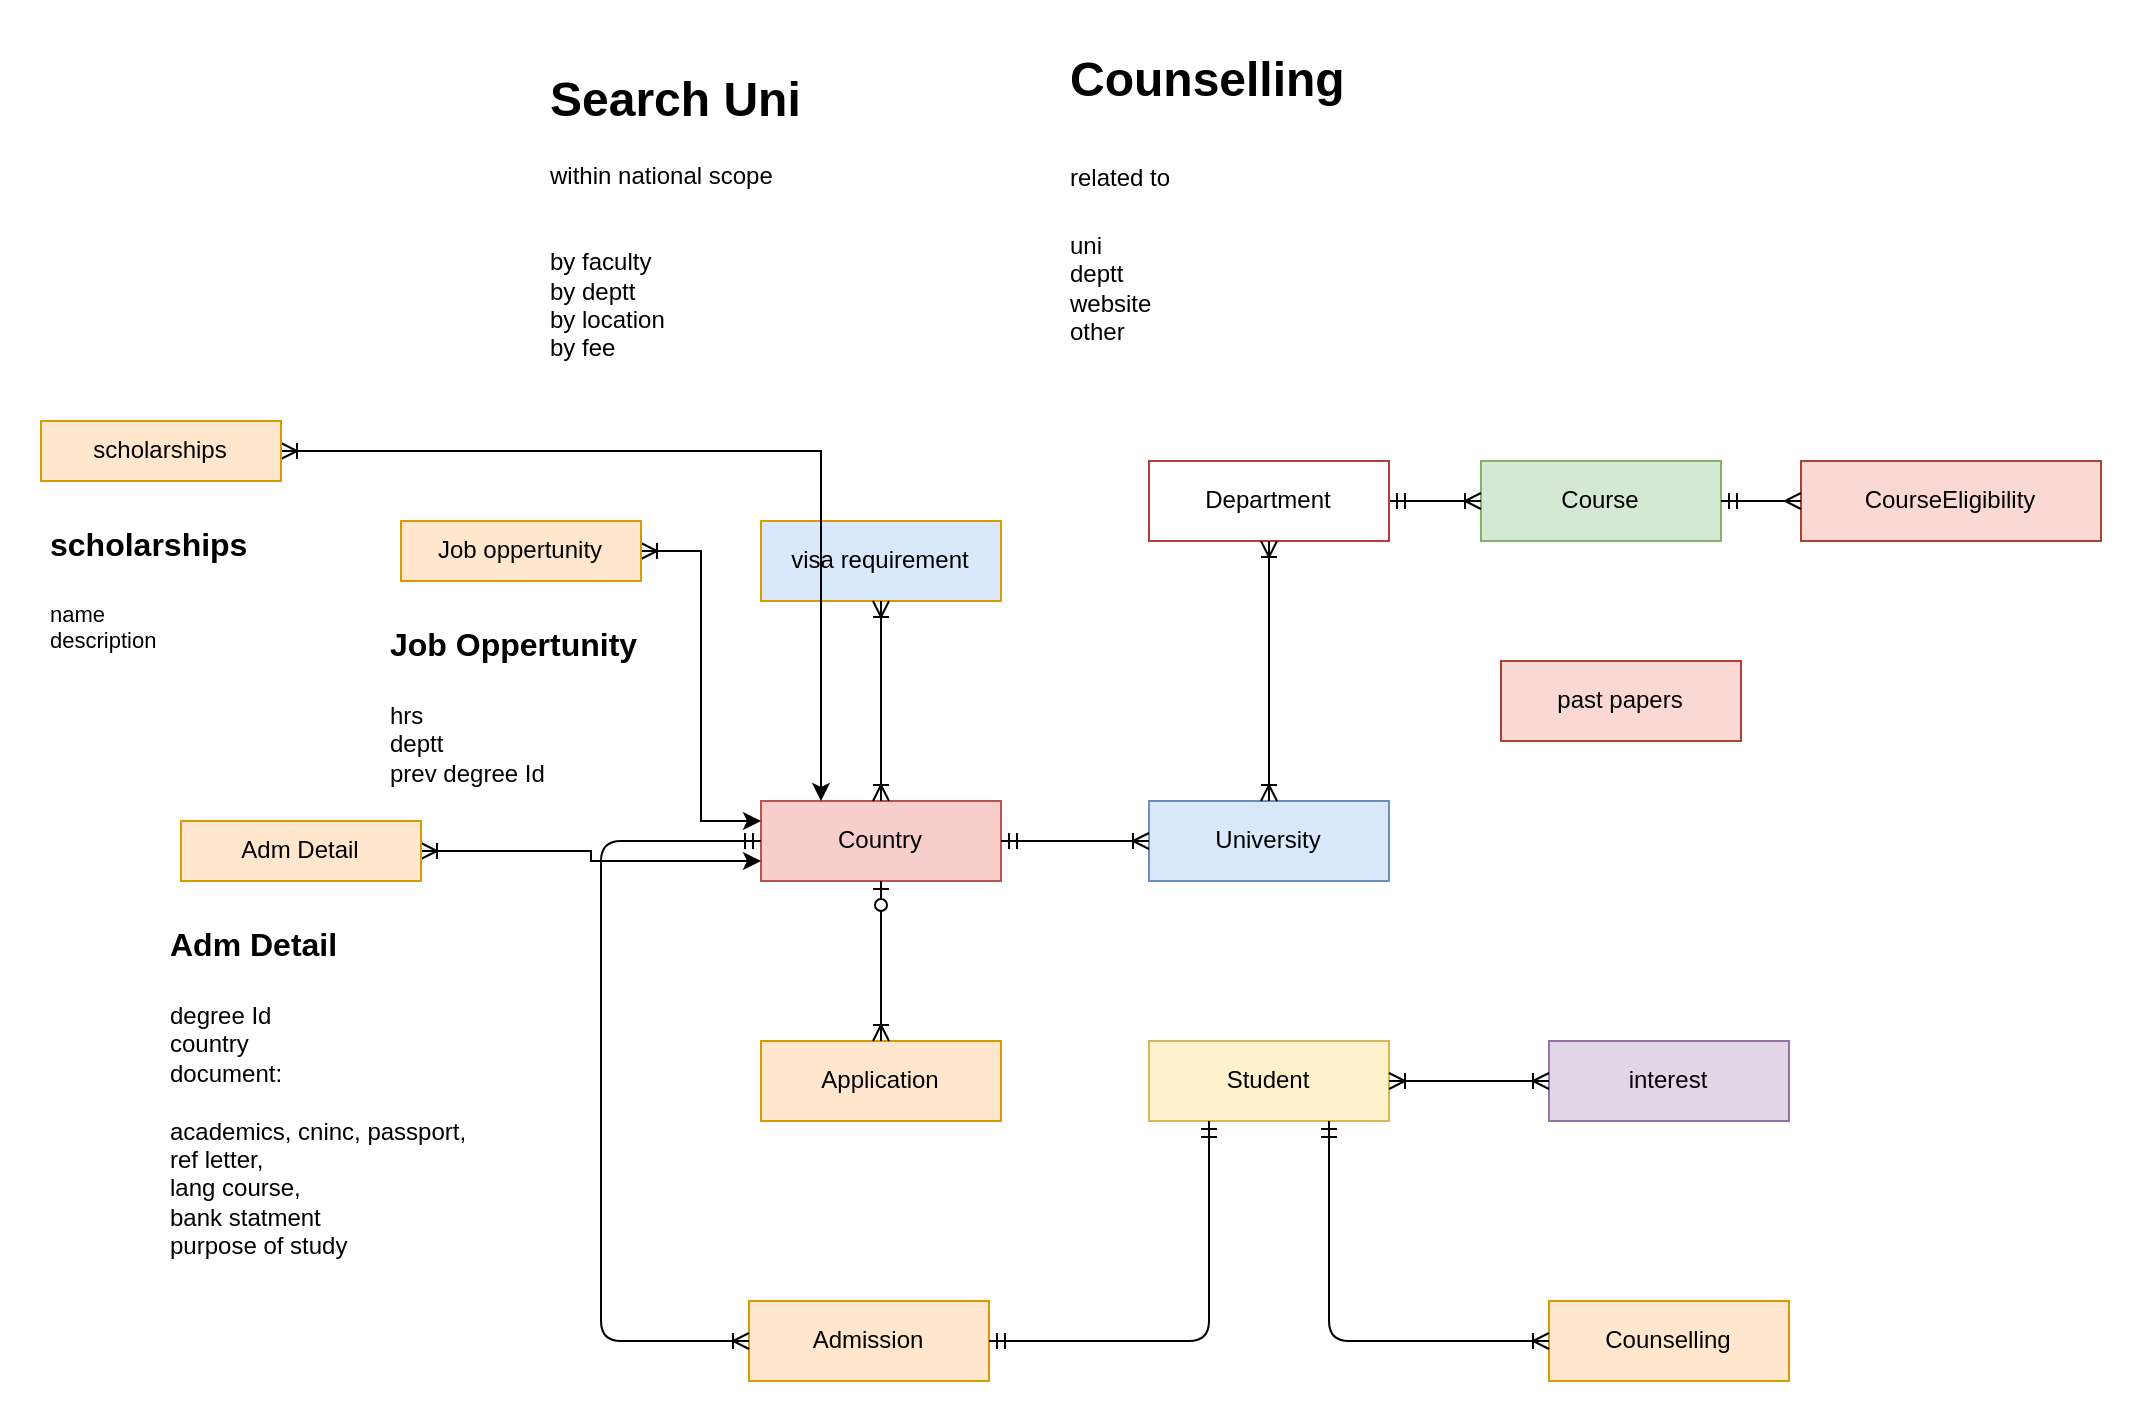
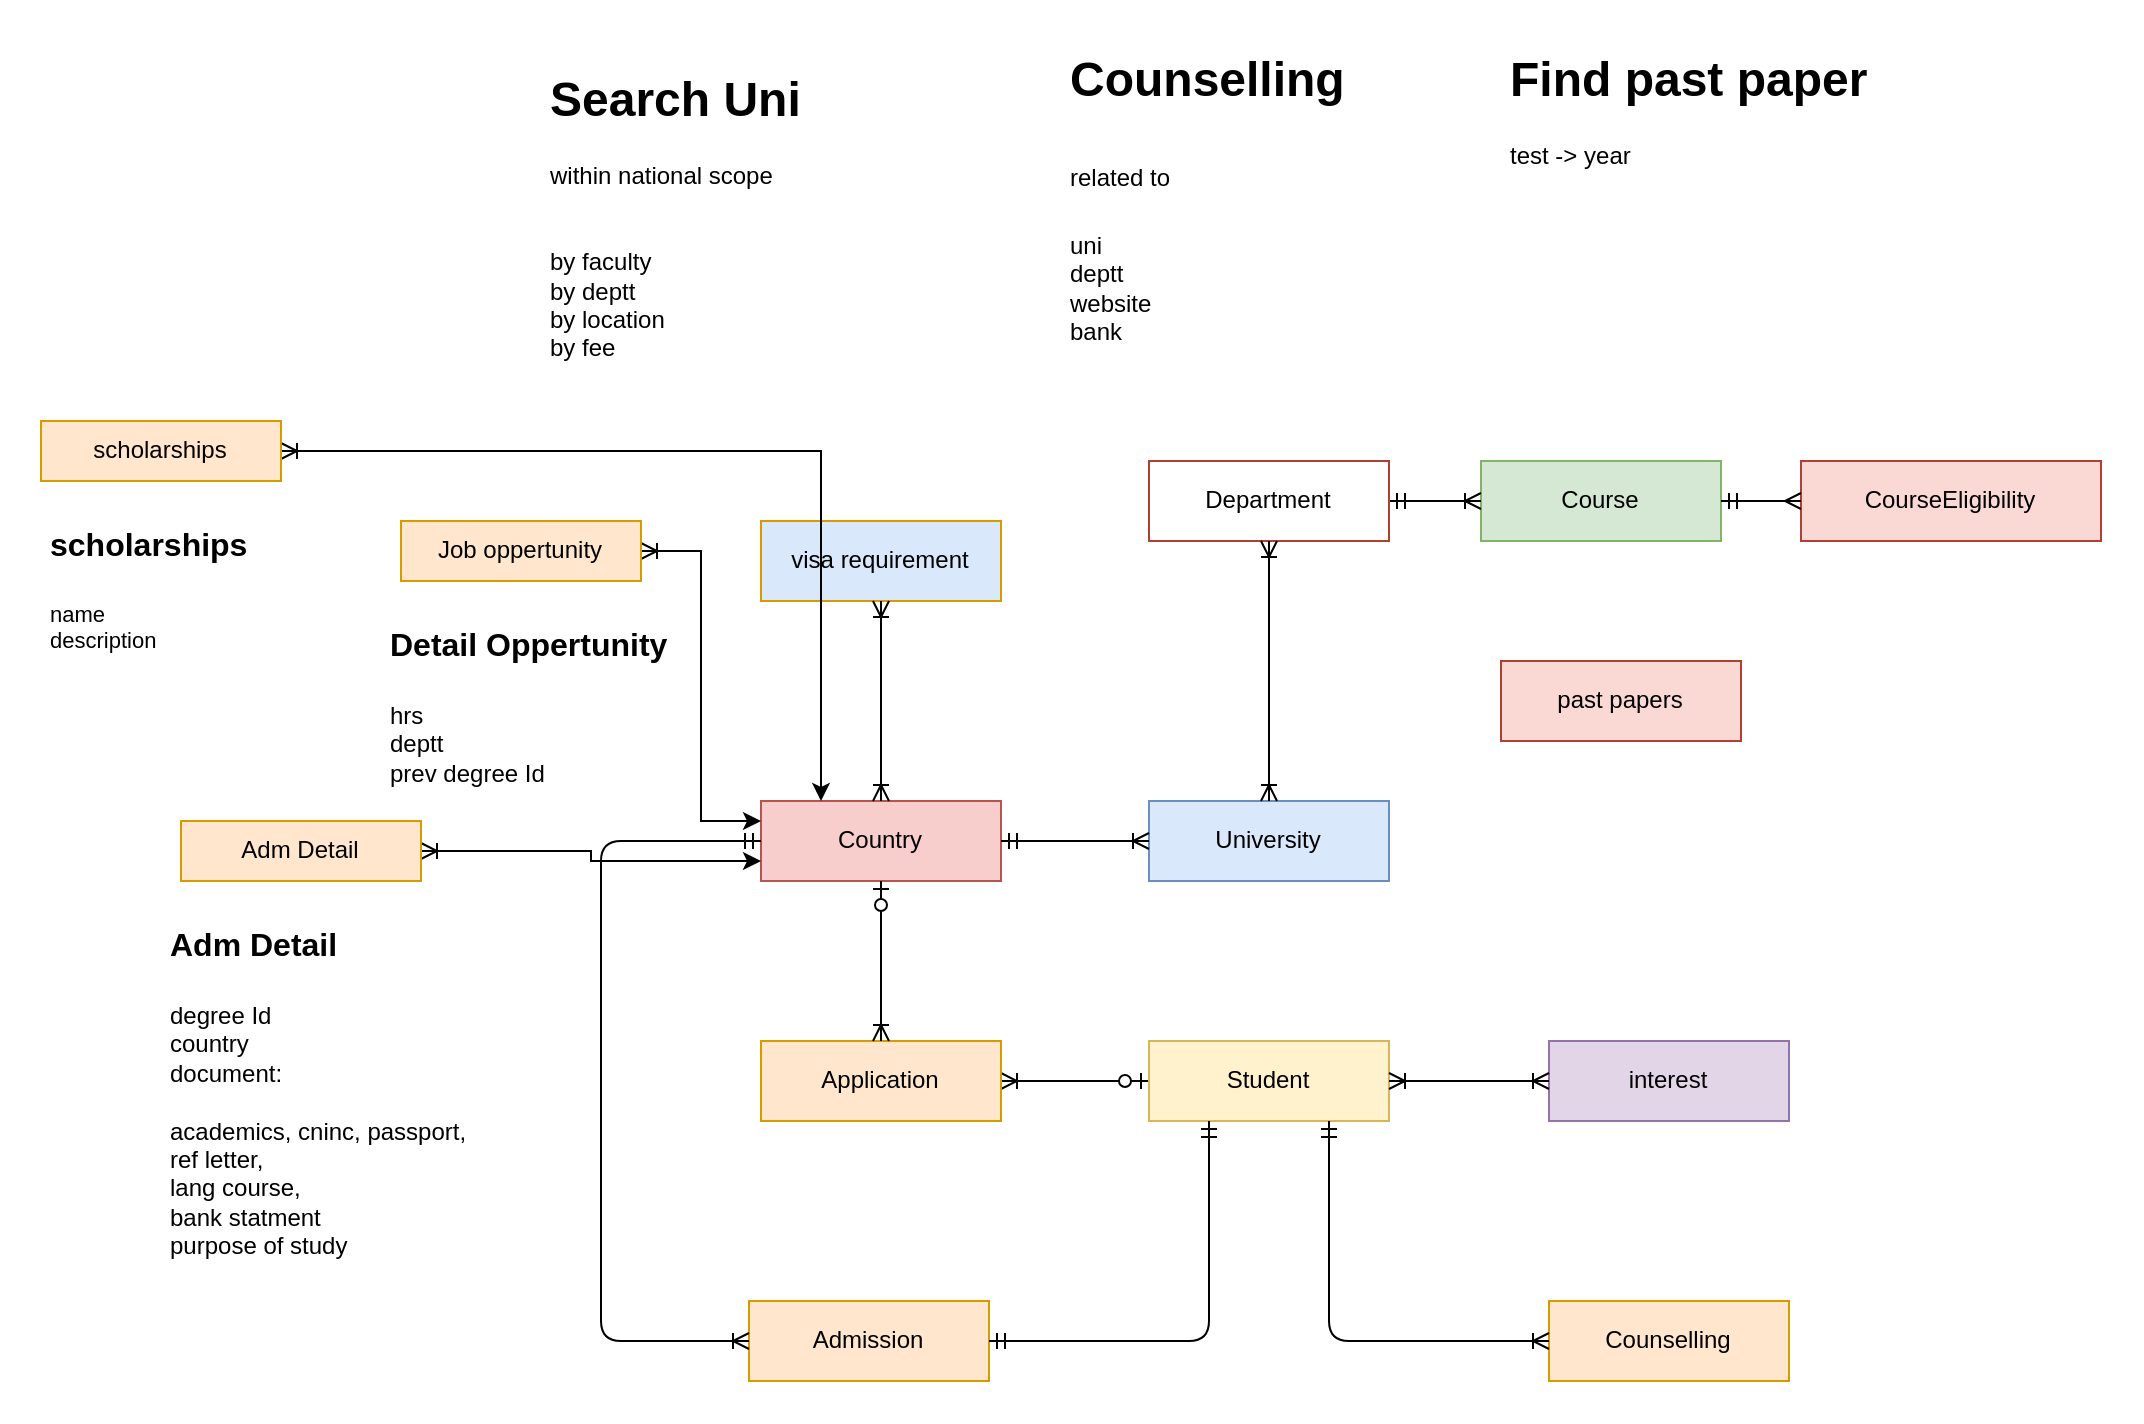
node "Counsellingrelated to uni deptt website other": label "Counsellingrelated to uni deptt website other" -> "Counsellingrelated to uni deptt website bank"
node "Find past paper test -> year": added
node "Job Oppertunity hrs deptt prev degree Id": label "Job Oppertunity hrs deptt prev degree Id" -> "Detail Oppertunity hrs deptt prev degree Id"
edge "Application" -- "Student": added
